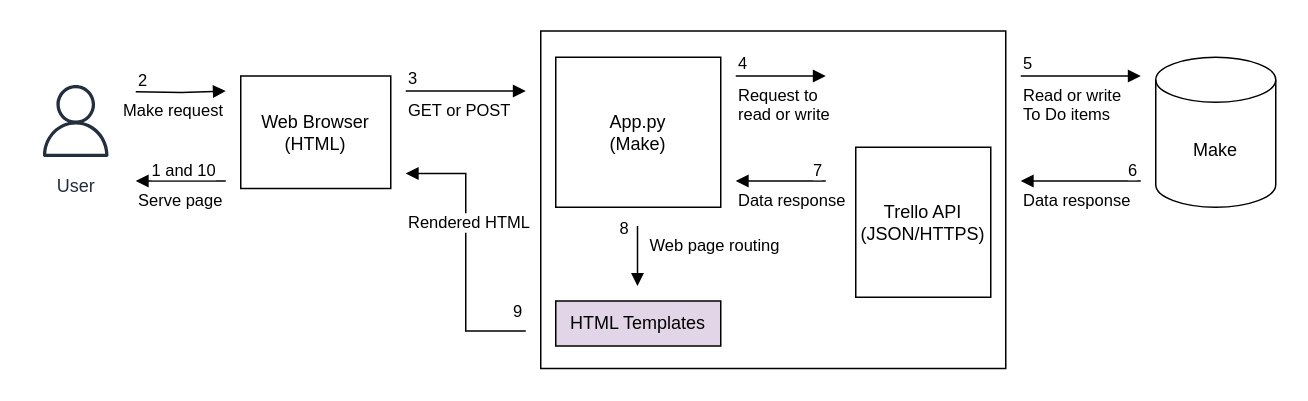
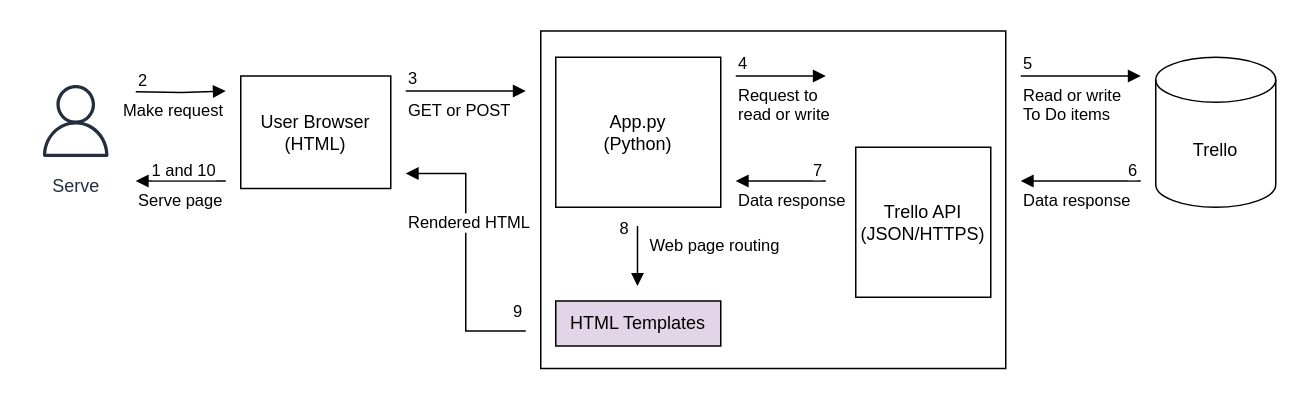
node "Web Browser (HTML)": label "Web Browser (HTML)" -> "User Browser (HTML)"
node "App.py (Make)": label "App.py (Make)" -> "App.py (Python)"
node "Make": label "Make" -> "Trello"
node "User": label "User" -> "Serve"
